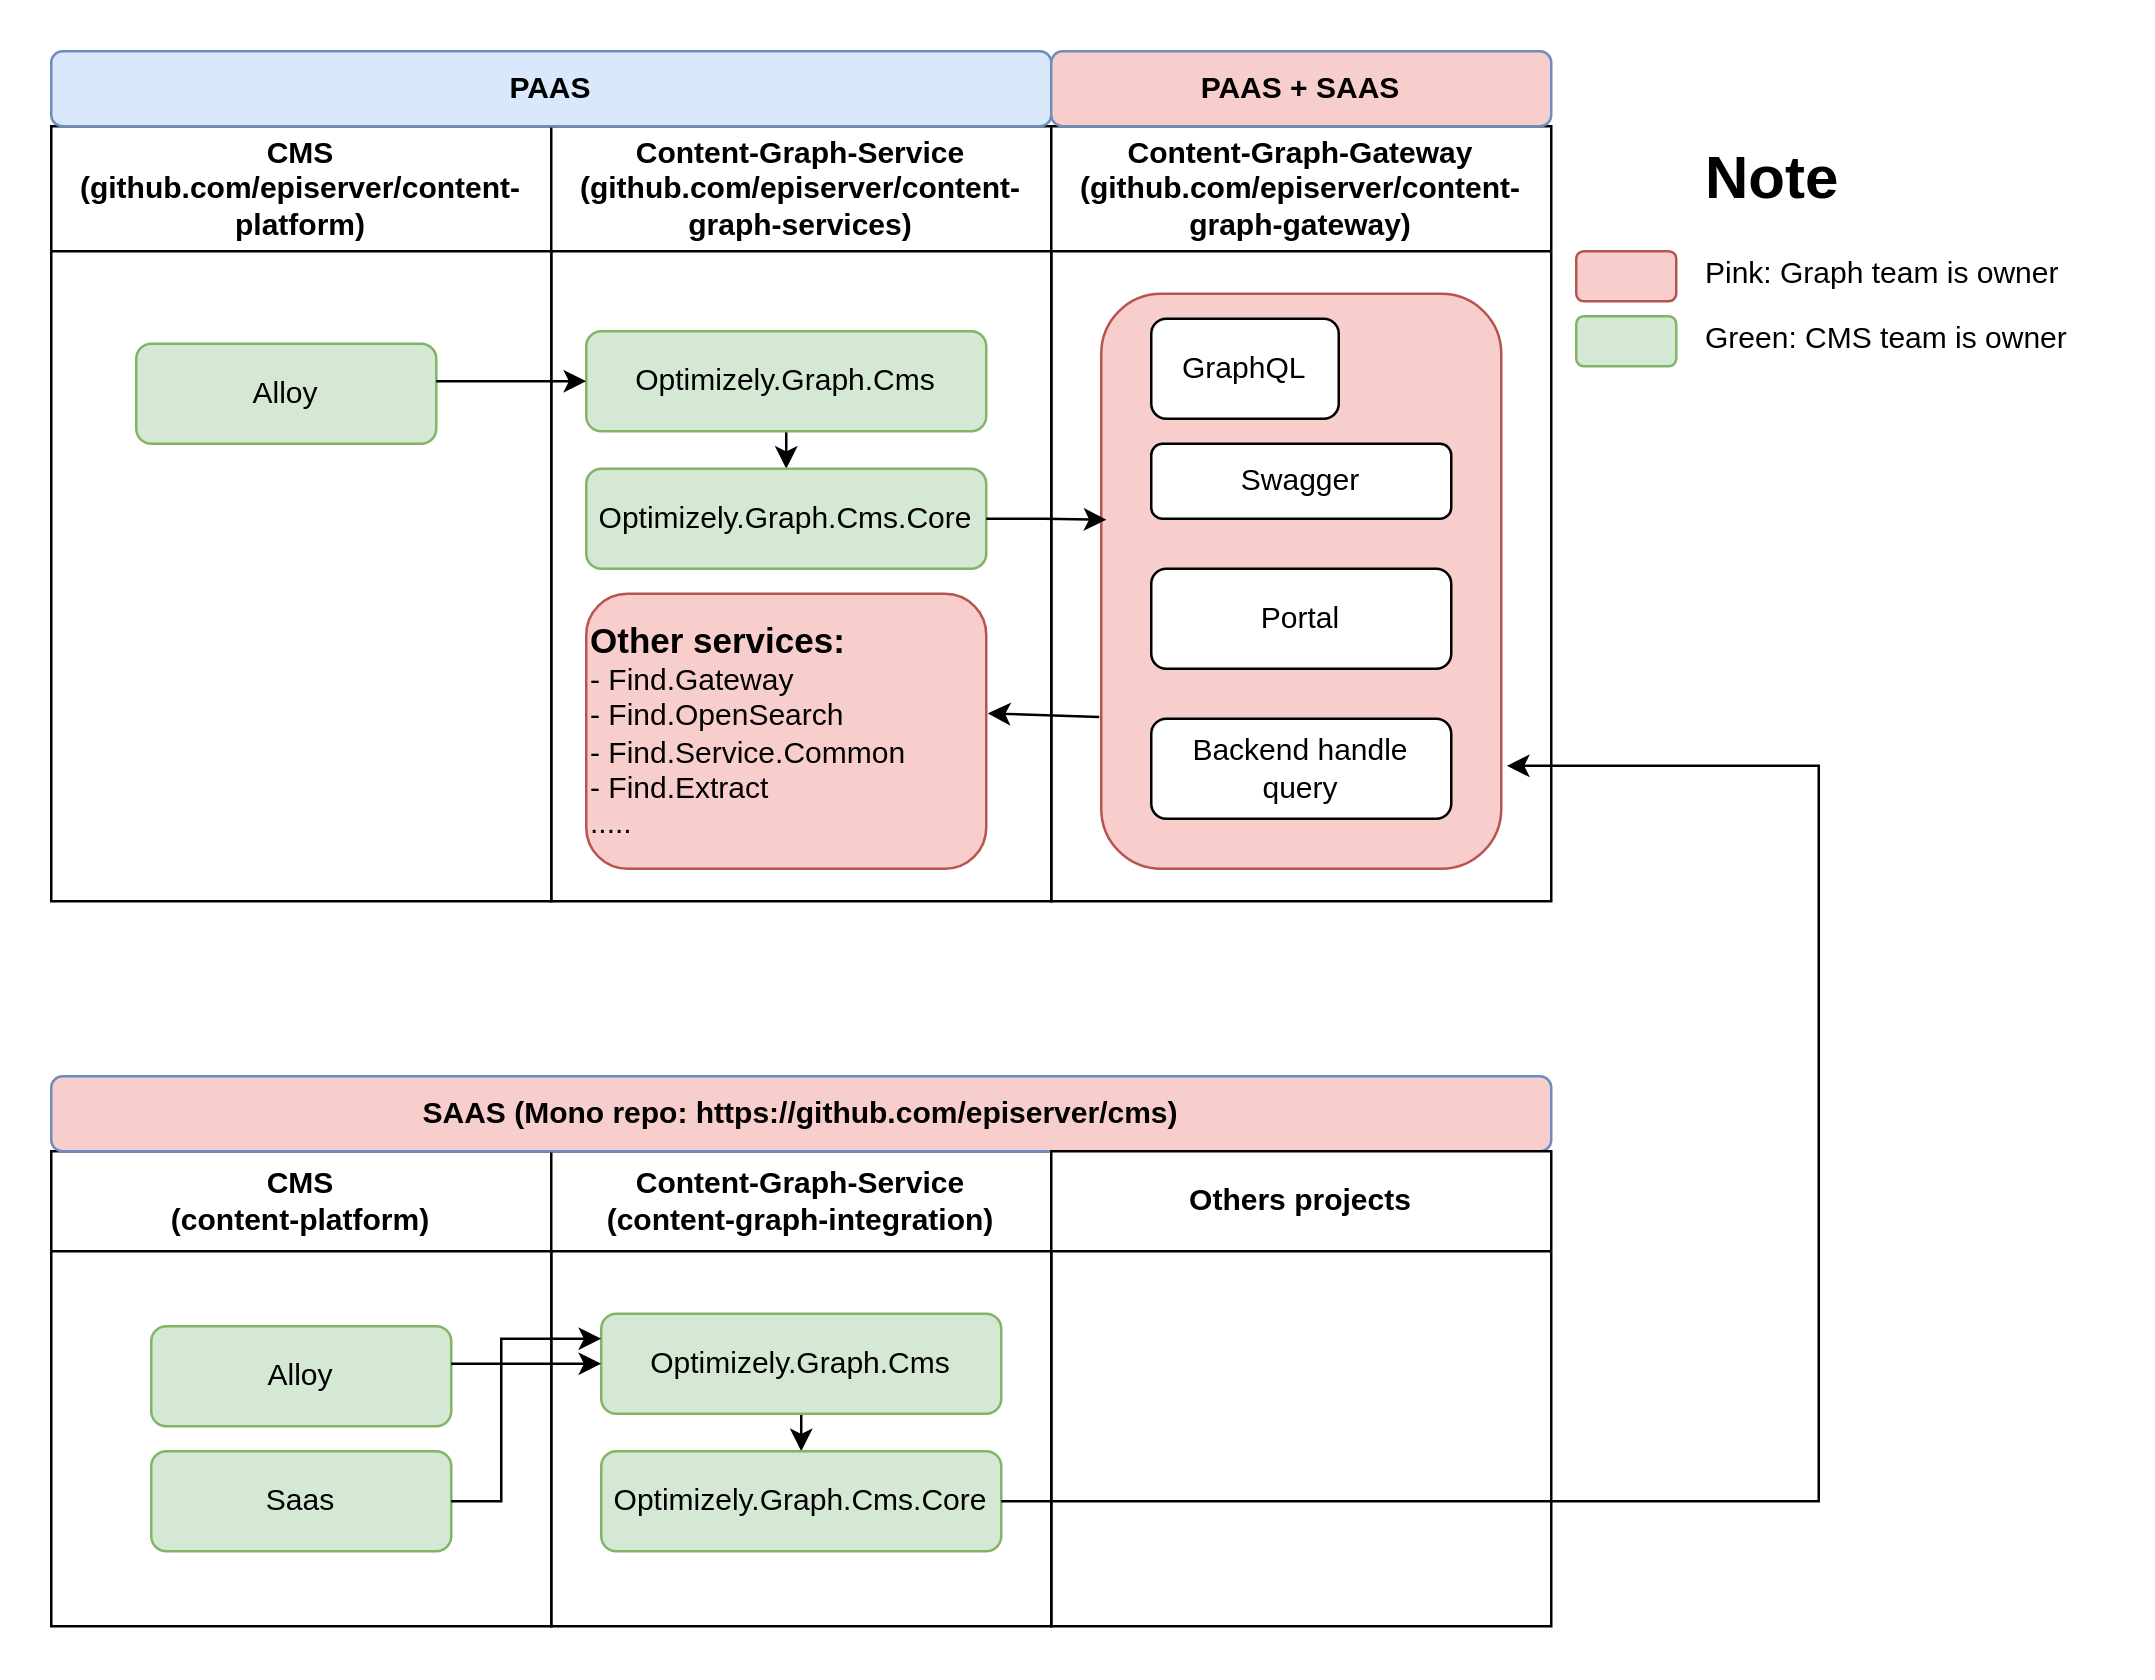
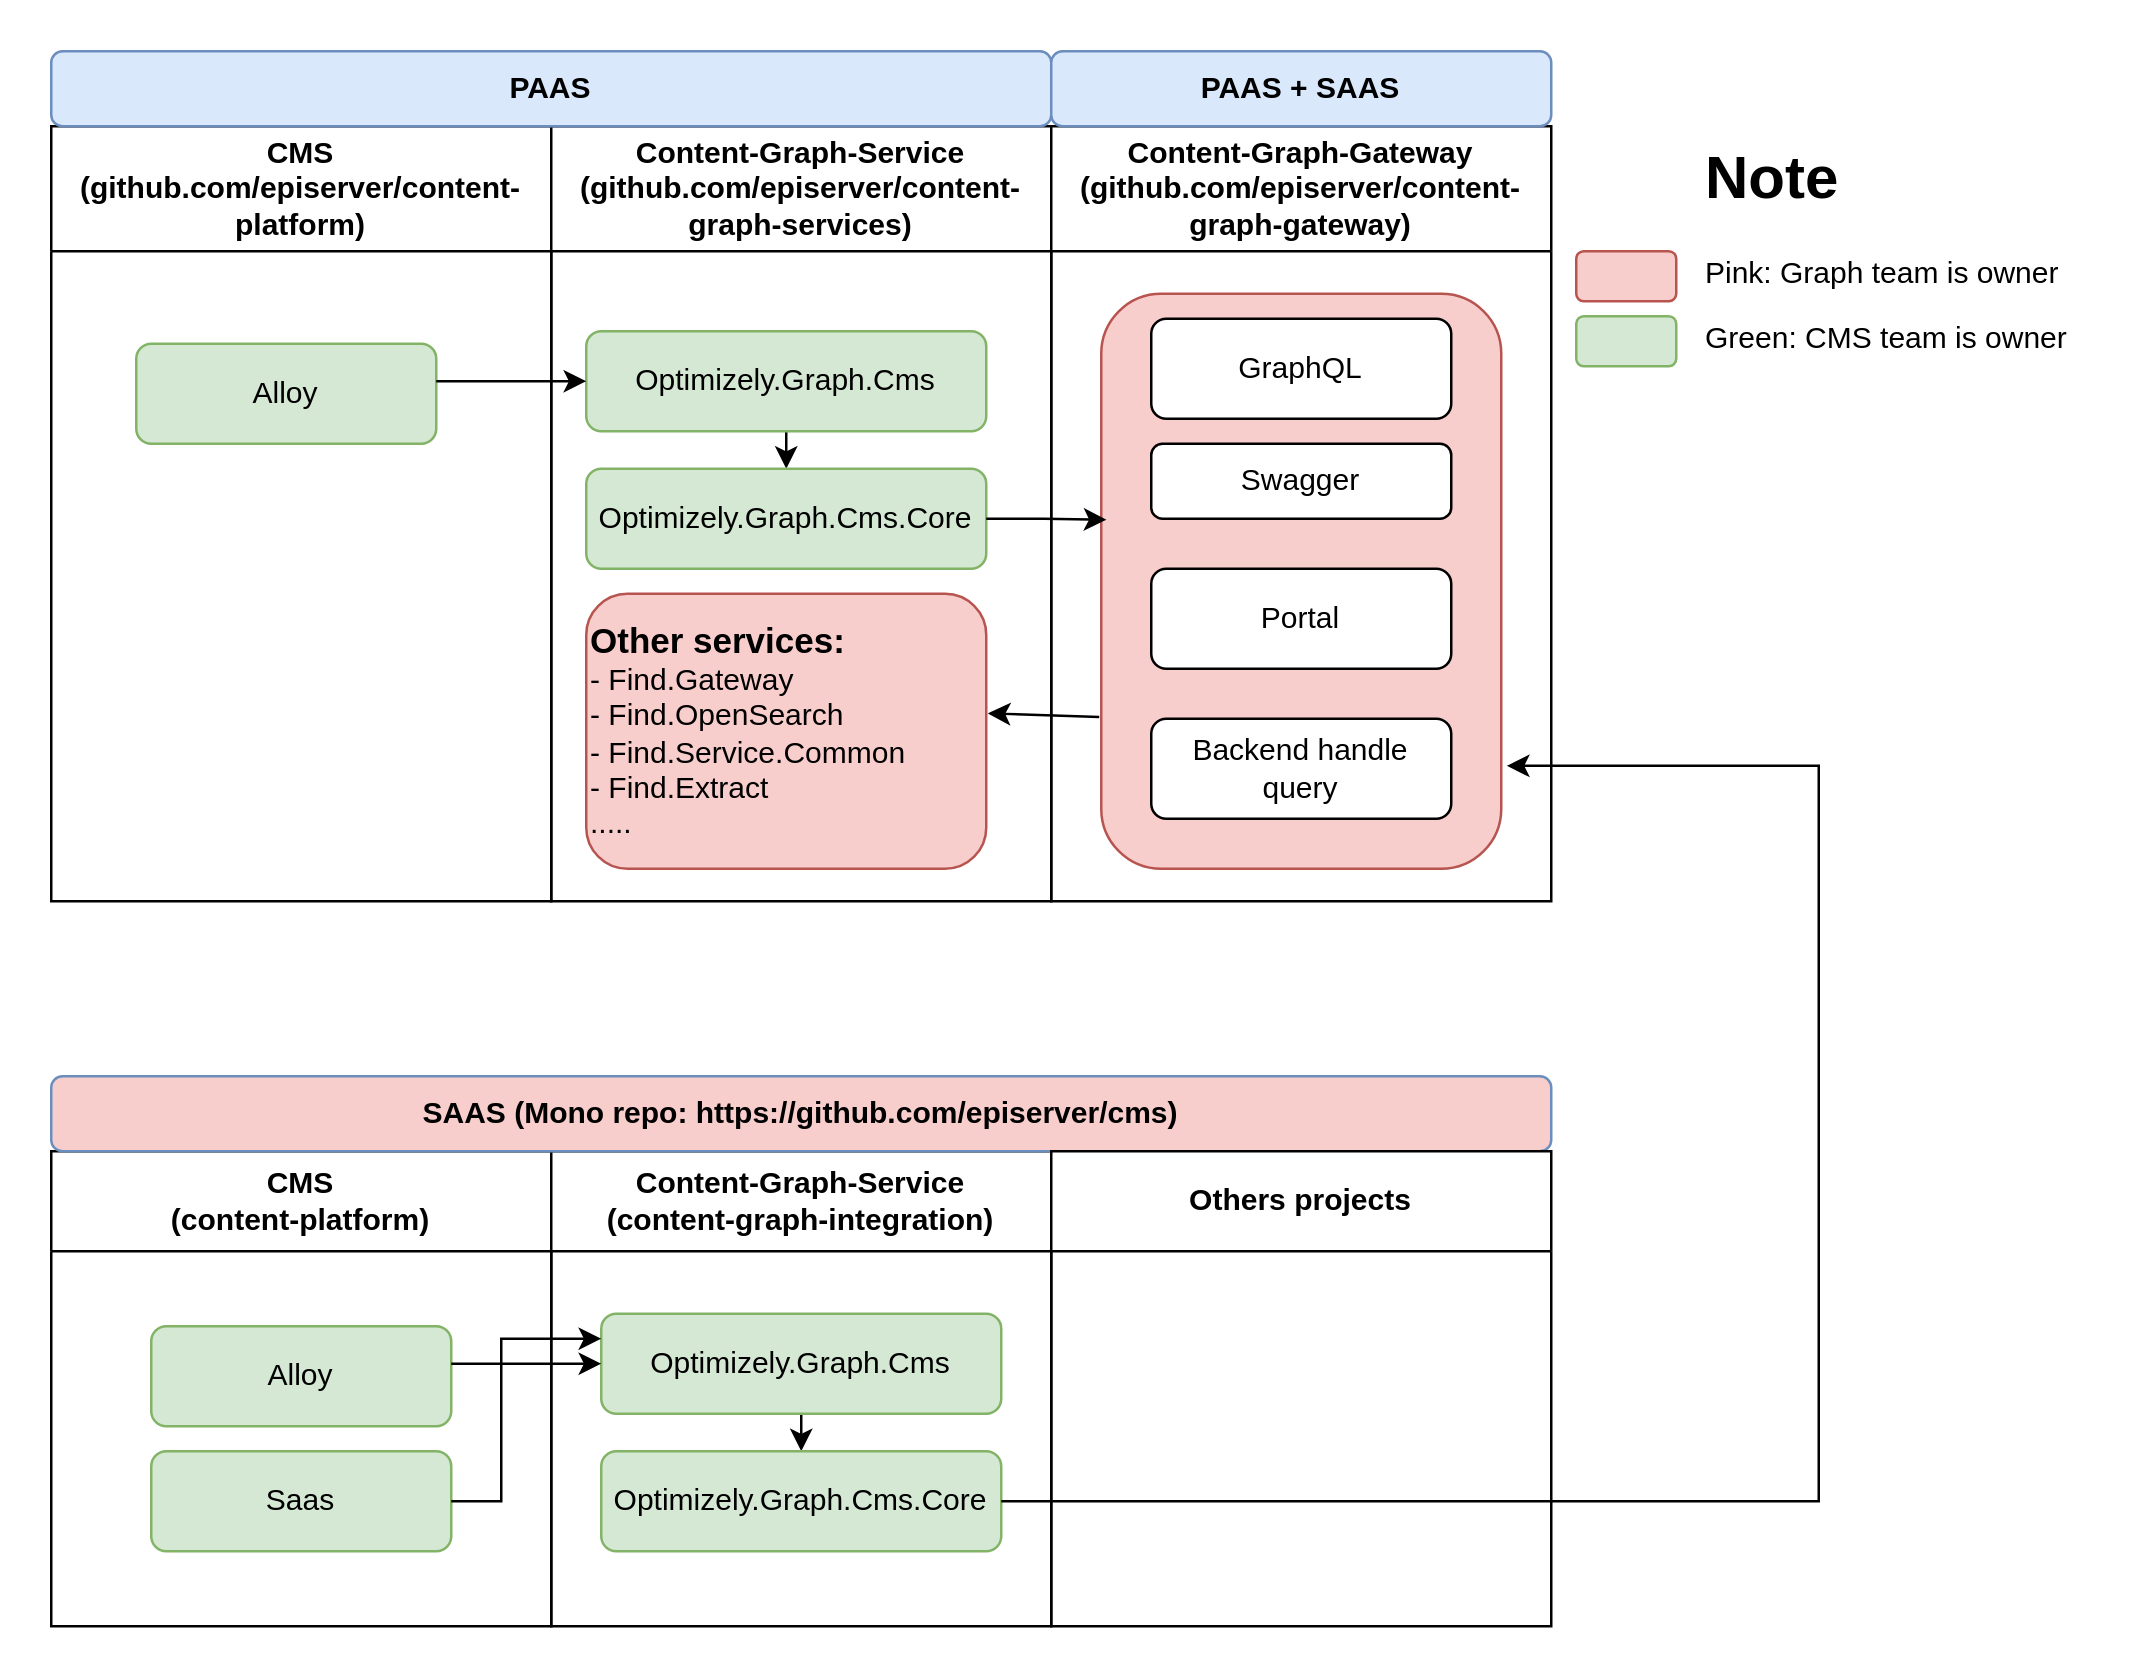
node "PAAS + SAAS": fillcolor #f8cecc -> #dae8fc
node "GraphQL": size 188x100 -> 300x100
